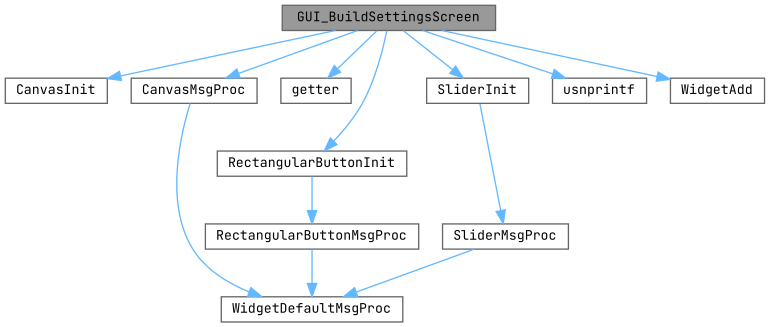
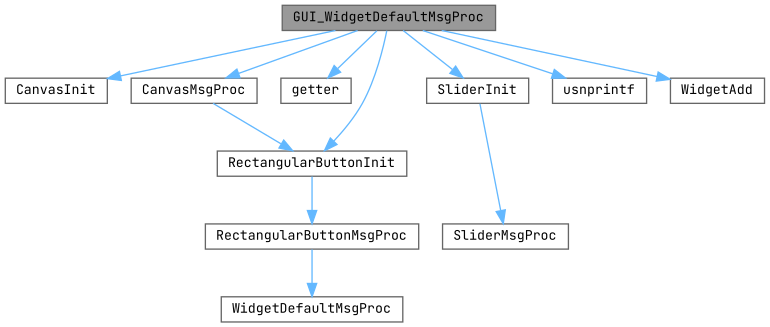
node "GUI_BuildSettingsScreen": label "GUI_BuildSettingsScreen" -> "GUI_WidgetDefaultMsgProc"
edge "CanvasMsgProc" -> "WidgetDefaultMsgProc": now "CanvasMsgProc" -> "RectangularButtonInit"
edge "SliderMsgProc" -> "WidgetDefaultMsgProc": removed
